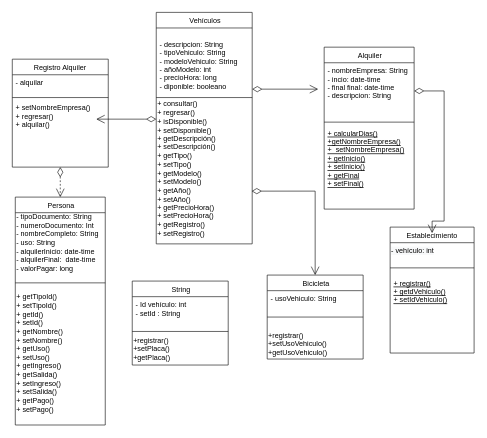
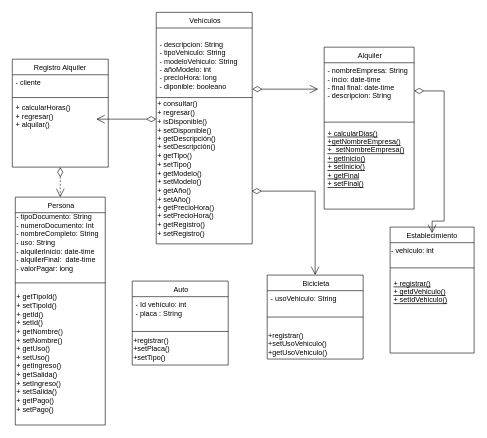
node "- alquilar": label "- alquilar" -> "- cliente"
node "+ setNombreEmpresa() + regresar() + alquilar()": label "+ setNombreEmpresa() + regresar() + alquilar()" -> "+ calcularHoras() + regresar() + alquilar()"
node "String": label "String" -> "Auto"
node "- Id vehículo: int - setId : String": label "- Id vehículo: int - setId : String" -> "- Id vehículo: int - placa : String"
node "+registrar() +setPlaca() +getPlaca()": label "+registrar() +setPlaca() +getPlaca()" -> "+registrar() +setPlaca() +setTipo()"
